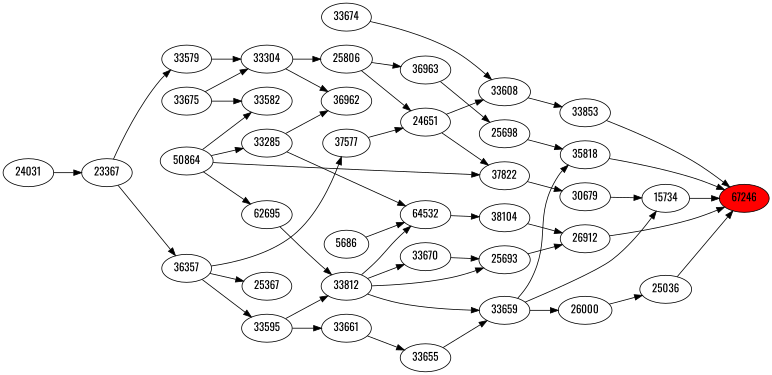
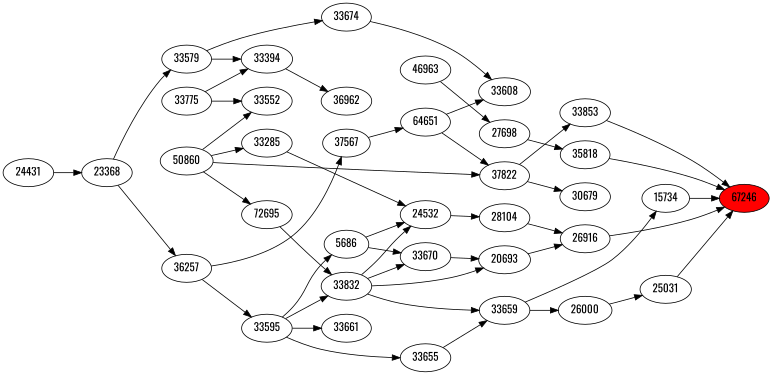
edge "33579" -> "33674": added
node "33304": label "33304" -> "33394"
node "25806": removed
node "36963": label "36963" -> "46963"
node "33675": label "33675" -> "33775"
node "33582": label "33582" -> "33552"
edge "33608" -> "33853": now "37822" -> "33853"
node "24651": label "24651" -> "64651"
edge "33285" -> "36962": removed
node "25698": label "25698" -> "27698"
node "37577": label "37577" -> "37567"
node "50864": label "50864" -> "50860"
node "24031": label "24031" -> "24431"
node "23367": label "23367" -> "23368"
edge "30679" -> "15734": removed
node "62695": label "62695" -> "72695"
node "64532": label "64532" -> "24532"
node "38104": label "38104" -> "28104"
edge "33659" -> "35818": removed
node "26912": label "26912" -> "26916"
edge "5686" -> "33670": added
node "25693": label "25693" -> "20693"
node "36357": label "36357" -> "36257"
node "25367": removed
node "33812": label "33812" -> "33832"
edge "33595" -> "5686": added
node "25036": label "25036" -> "25031"
edge "33661" -> "33655": now "33595" -> "33655"
